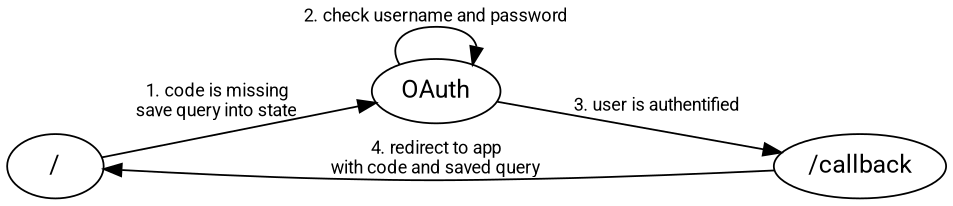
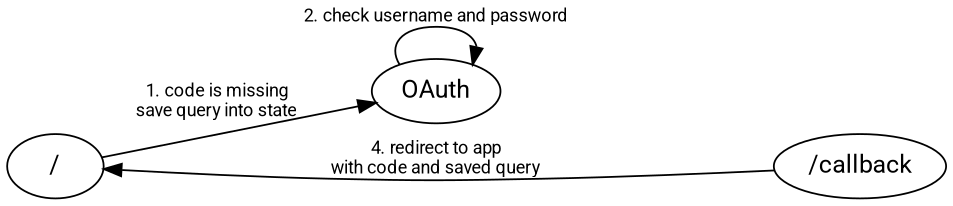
edge "OAuth" -> "/callback": removed, label "3. user is authentified"
